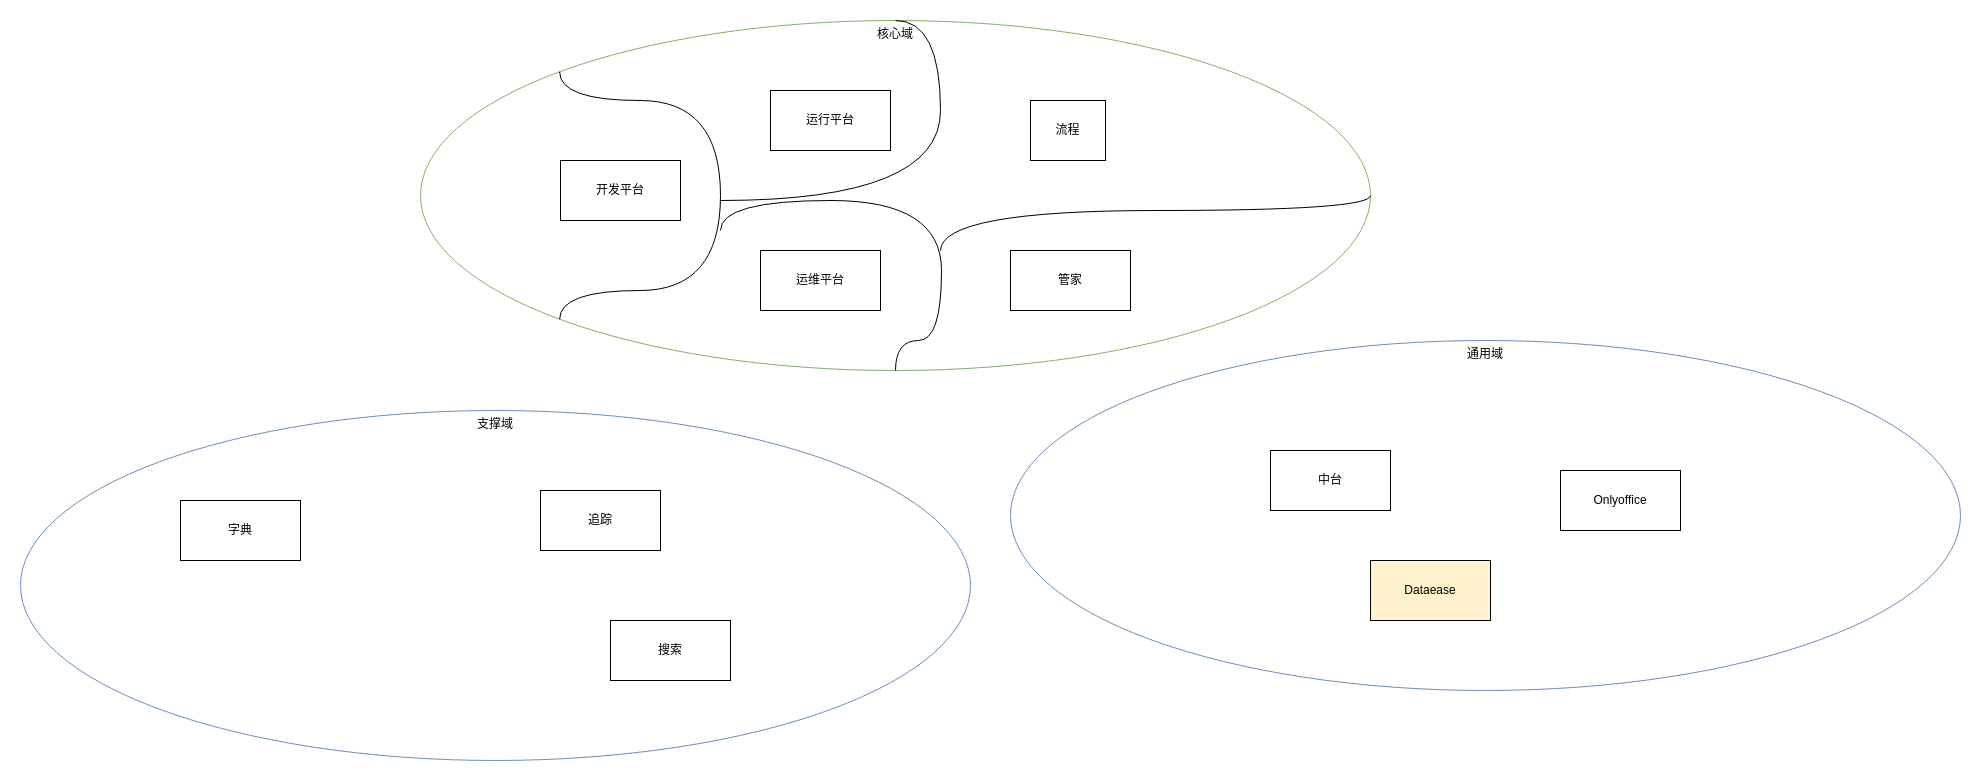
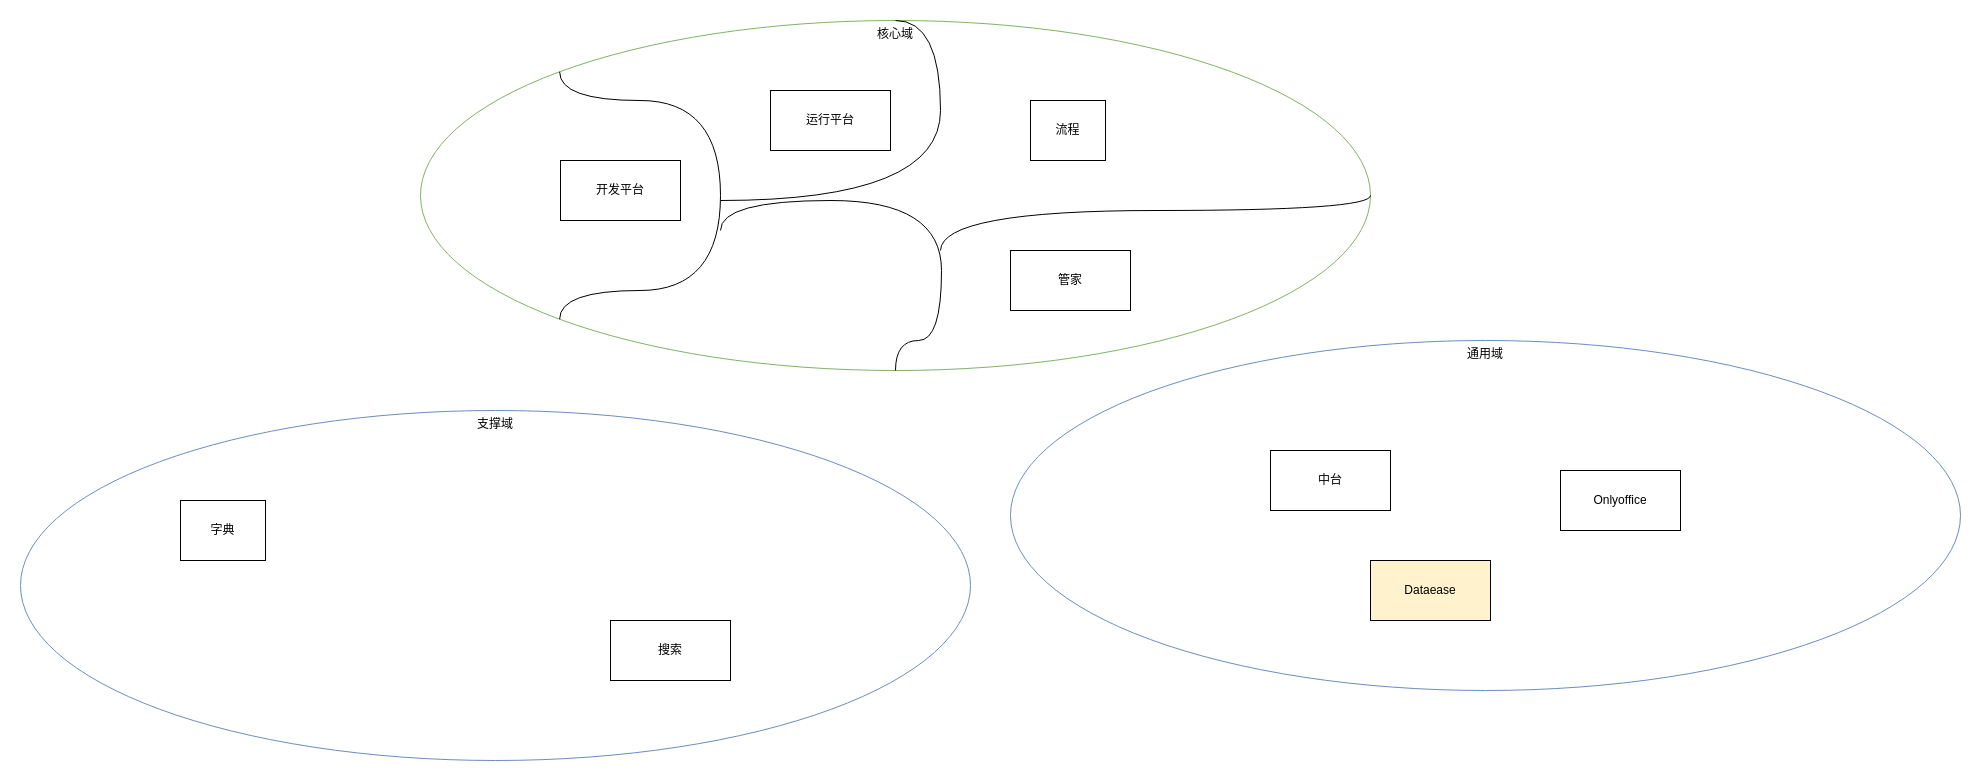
node "运维平台": removed
node "追踪": removed
node "字典": size 120x60 -> 85x60
